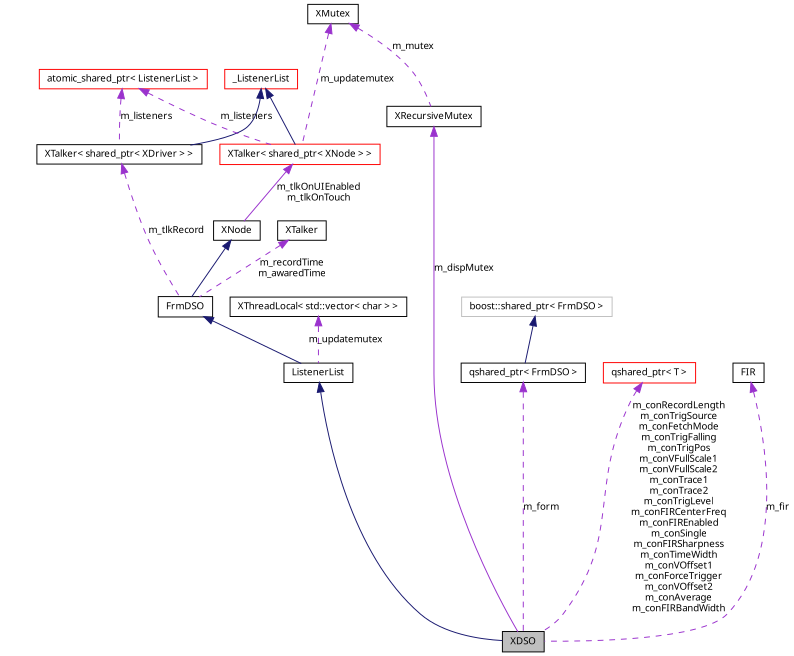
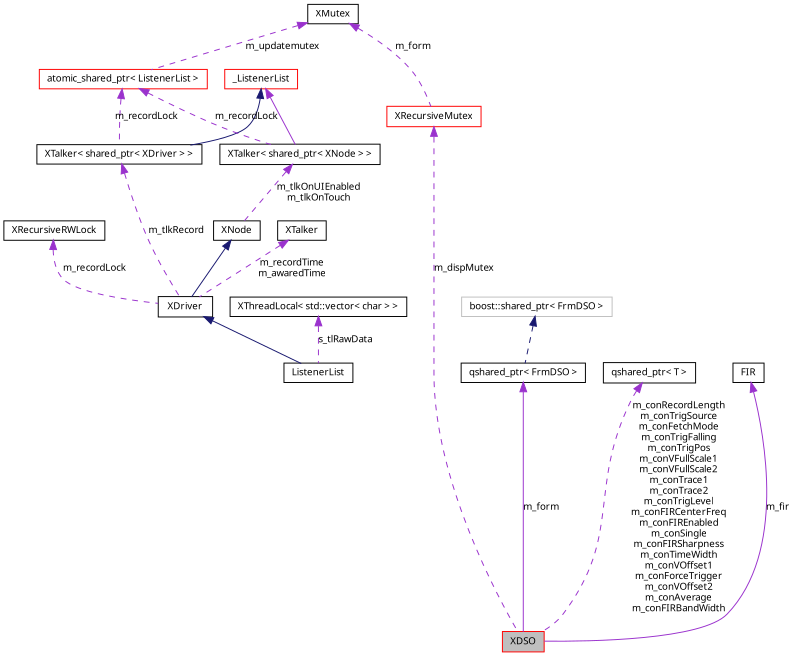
edge "XRecursiveMutex" -> "XMutex": label "m_mutex" -> "m_form"
edge "XTalker< shared_ptr< XNode > >" -> "XMutex": now "atomic_shared_ptr< ListenerList >" -> "XMutex"
edge "XTalker< shared_ptr< XDriver > >" -> "atomic_shared_ptr< ListenerList >": label "m_listeners" -> "m_recordLock"
edge "XTalker< shared_ptr< XNode > >" -> "atomic_shared_ptr< ListenerList >": label "m_listeners" -> "m_recordLock"
node "XRecursiveMutex": color black -> red
edge "XTalker< shared_ptr< XNode > >" -> "_ListenerList": color midnightblue -> darkorchid3
node "XTalker< shared_ptr< XNode > >": color red -> black
edge "XNode" -> "XTalker< shared_ptr< XNode > >": style solid -> dashed
node "XRecursiveRWLock": added
node "FrmDSO": label "FrmDSO" -> "XDriver"
edge "ListenerList" -> "XThreadLocal< std::vector< char > >": label "m_updatemutex" -> "s_tlRawData"
edge "qshared_ptr< FrmDSO >" -> "boost::shared_ptr< FrmDSO >": style solid -> dashed
node "qshared_ptr< T >": color red -> black
edge "XDSO" -> "XRecursiveMutex": style solid -> dashed
edge "XDSO" -> "qshared_ptr< FrmDSO >": style dashed -> solid
edge "XDSO" -> "ListenerList": removed
edge "XDSO" -> "FIR": style dashed -> solid
node "XDSO": color black -> red
